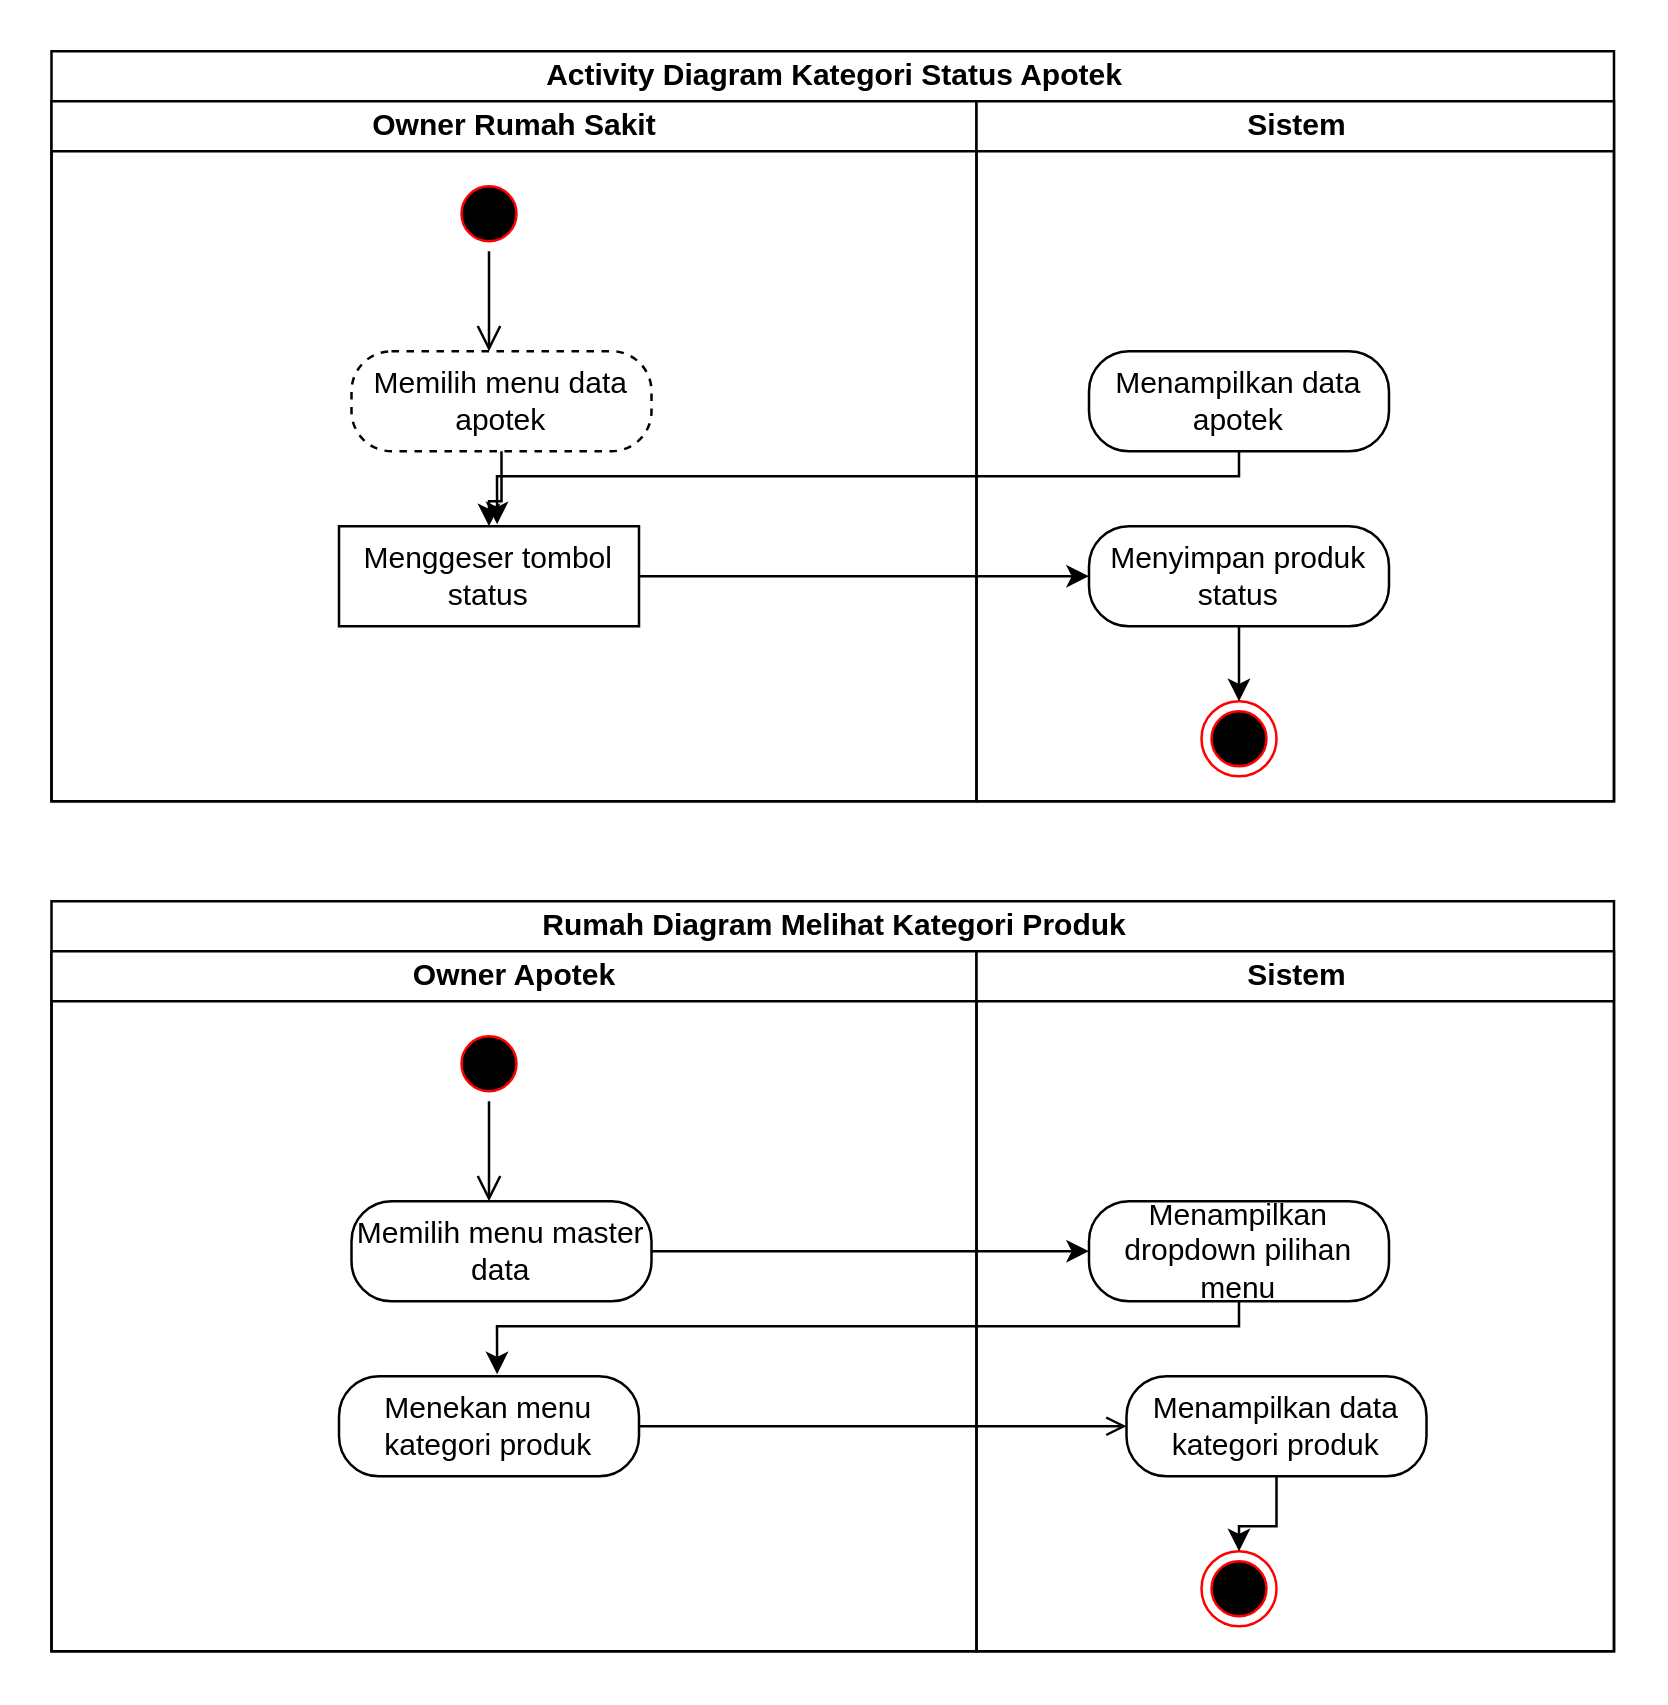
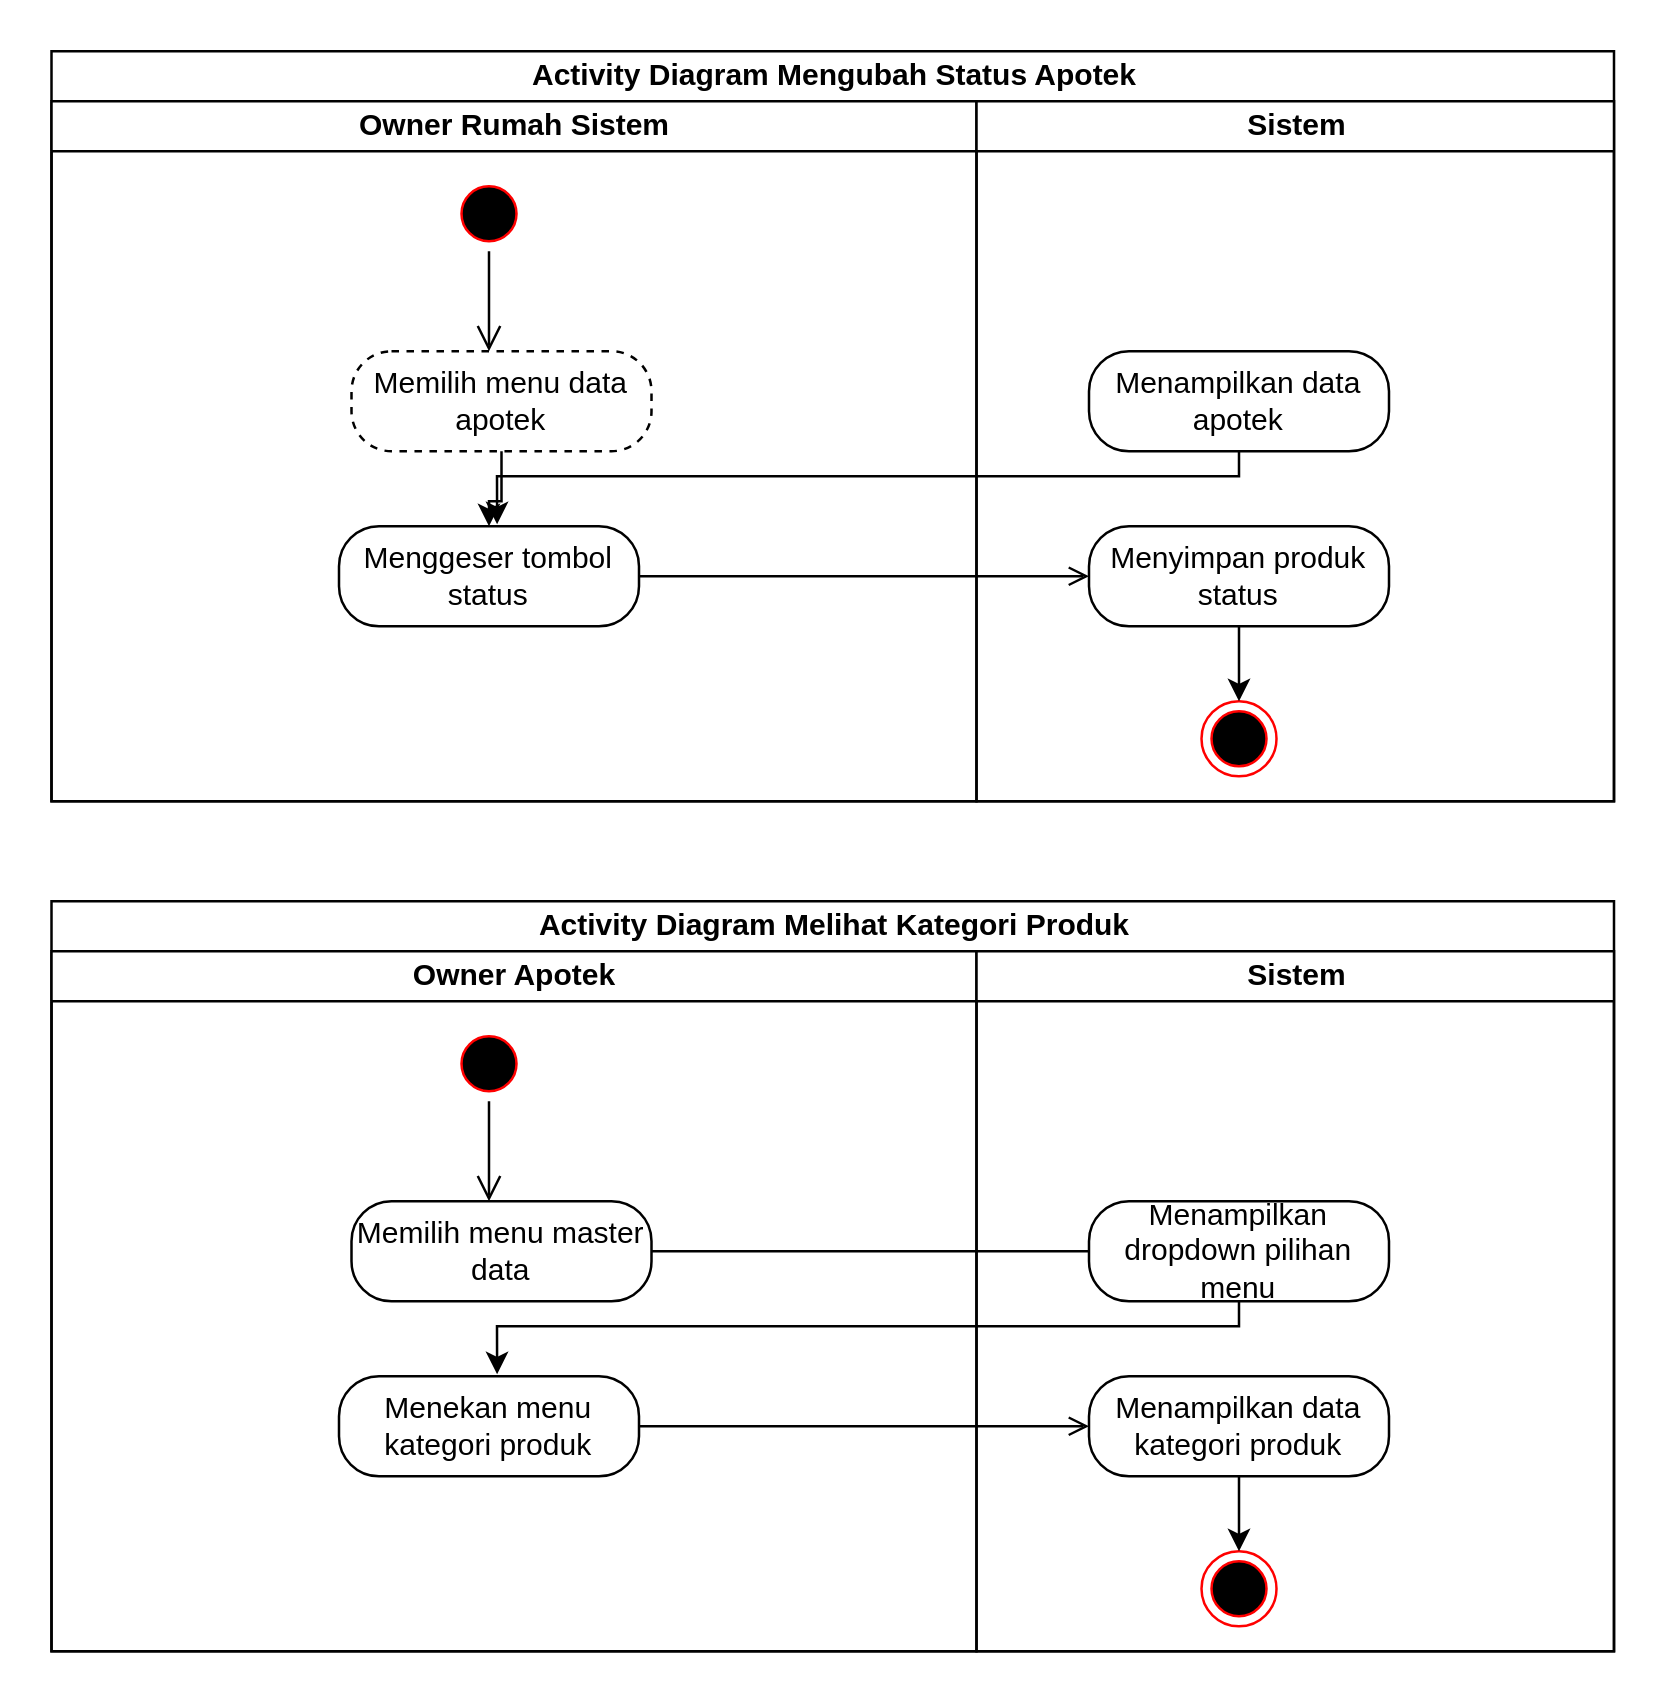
node "Activity Diagram Kategori Status Apotek": label "Activity Diagram Kategori Status Apotek" -> "Activity Diagram Mengubah Status Apotek"
node "Owner Rumah Sakit": label "Owner Rumah Sakit" -> "Owner Rumah Sistem"
node "Menggeser tombol status": shape rectangle -> rounded rectangle
edge "Menggeser tombol status" -> "Menyimpan produk status": arrowhead classic -> open
node "Rumah Diagram Melihat Kategori Produk": label "Rumah Diagram Melihat Kategori Produk" -> "Activity Diagram Melihat Kategori Produk"
edge "Memilih menu master data" -> "Menampilkan dropdown pilihan menu": arrowhead classic -> none
node "Menampilkan data kategori produk": moved (1276, 1426) -> (1239, 1426)
